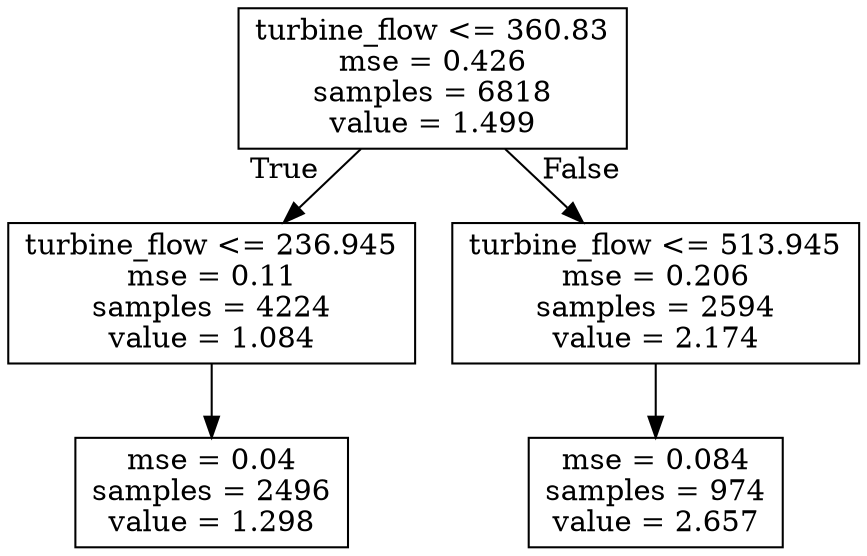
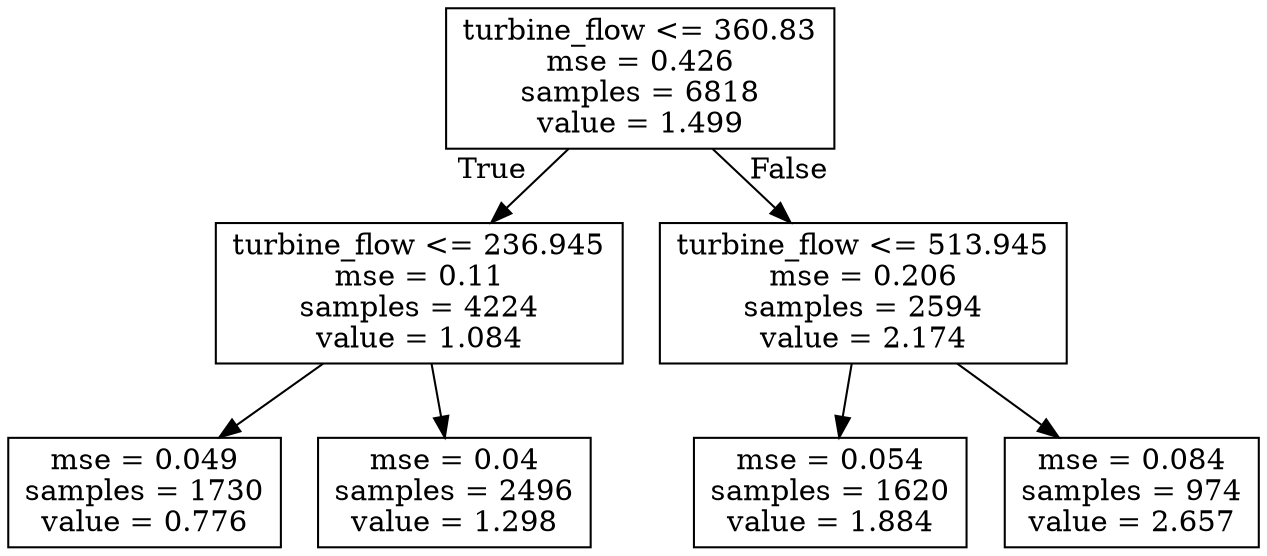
node "mse = 0.049 samples = 1730 value = 0.776": added
node "mse = 0.054 samples = 1620 value = 1.884": added
